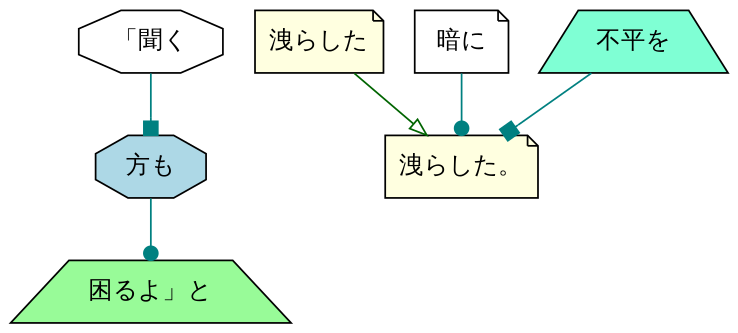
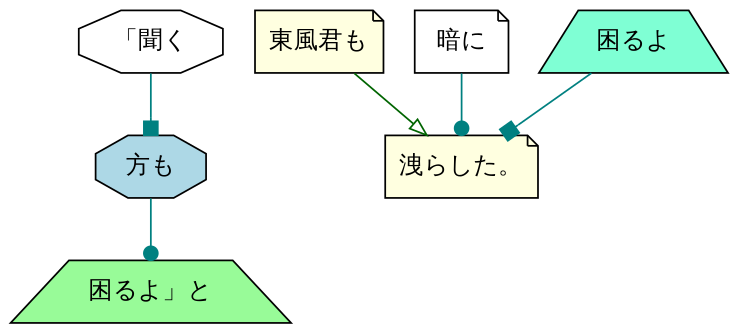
node "洩らした": label "洩らした" -> "東風君も"
node "不平を": label "不平を" -> "困るよ"
